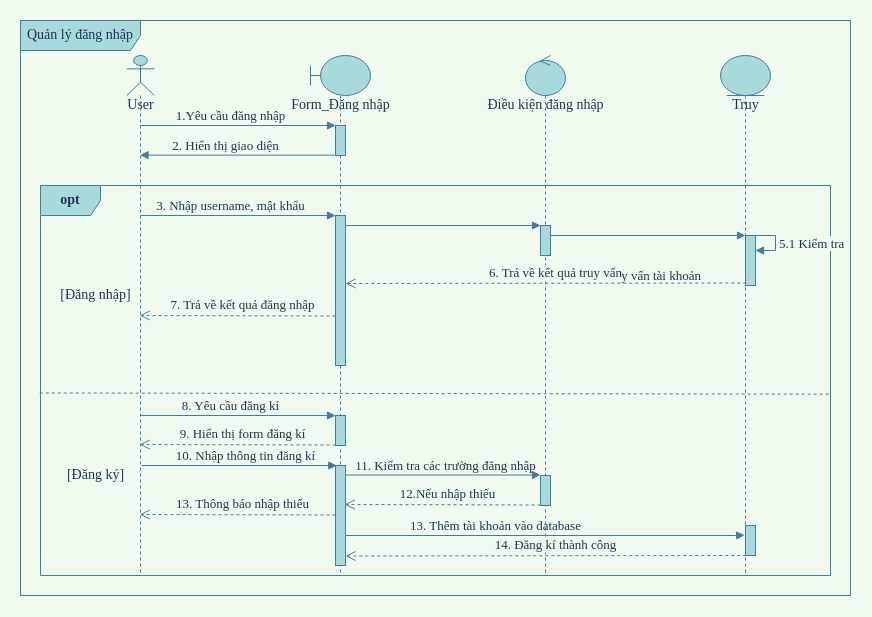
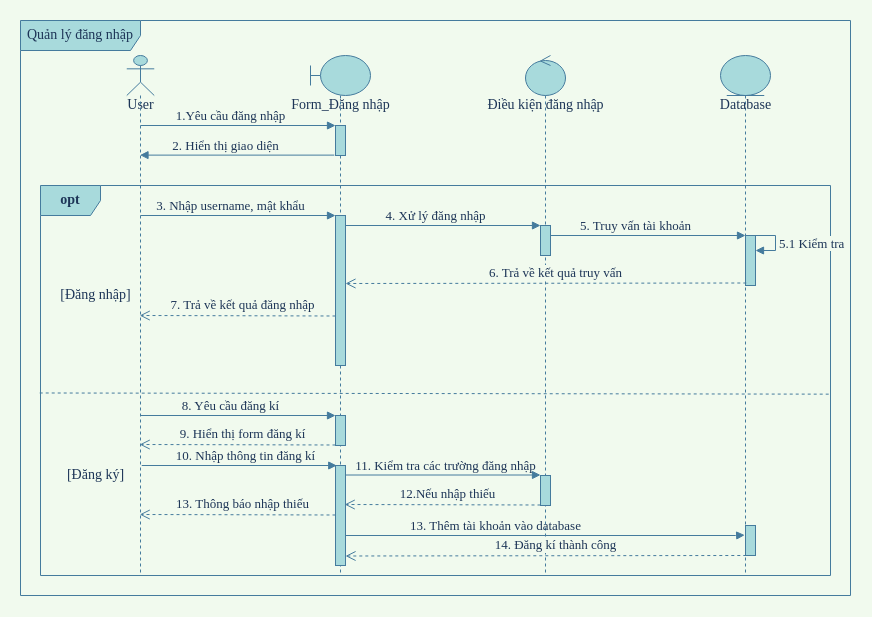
node "Truy": label "Truy" -> "Database"
node "4. Xử lý đăng nhập": added
node "5. Truy vấn tài khoản": moved (646, 276) -> (636, 226)
